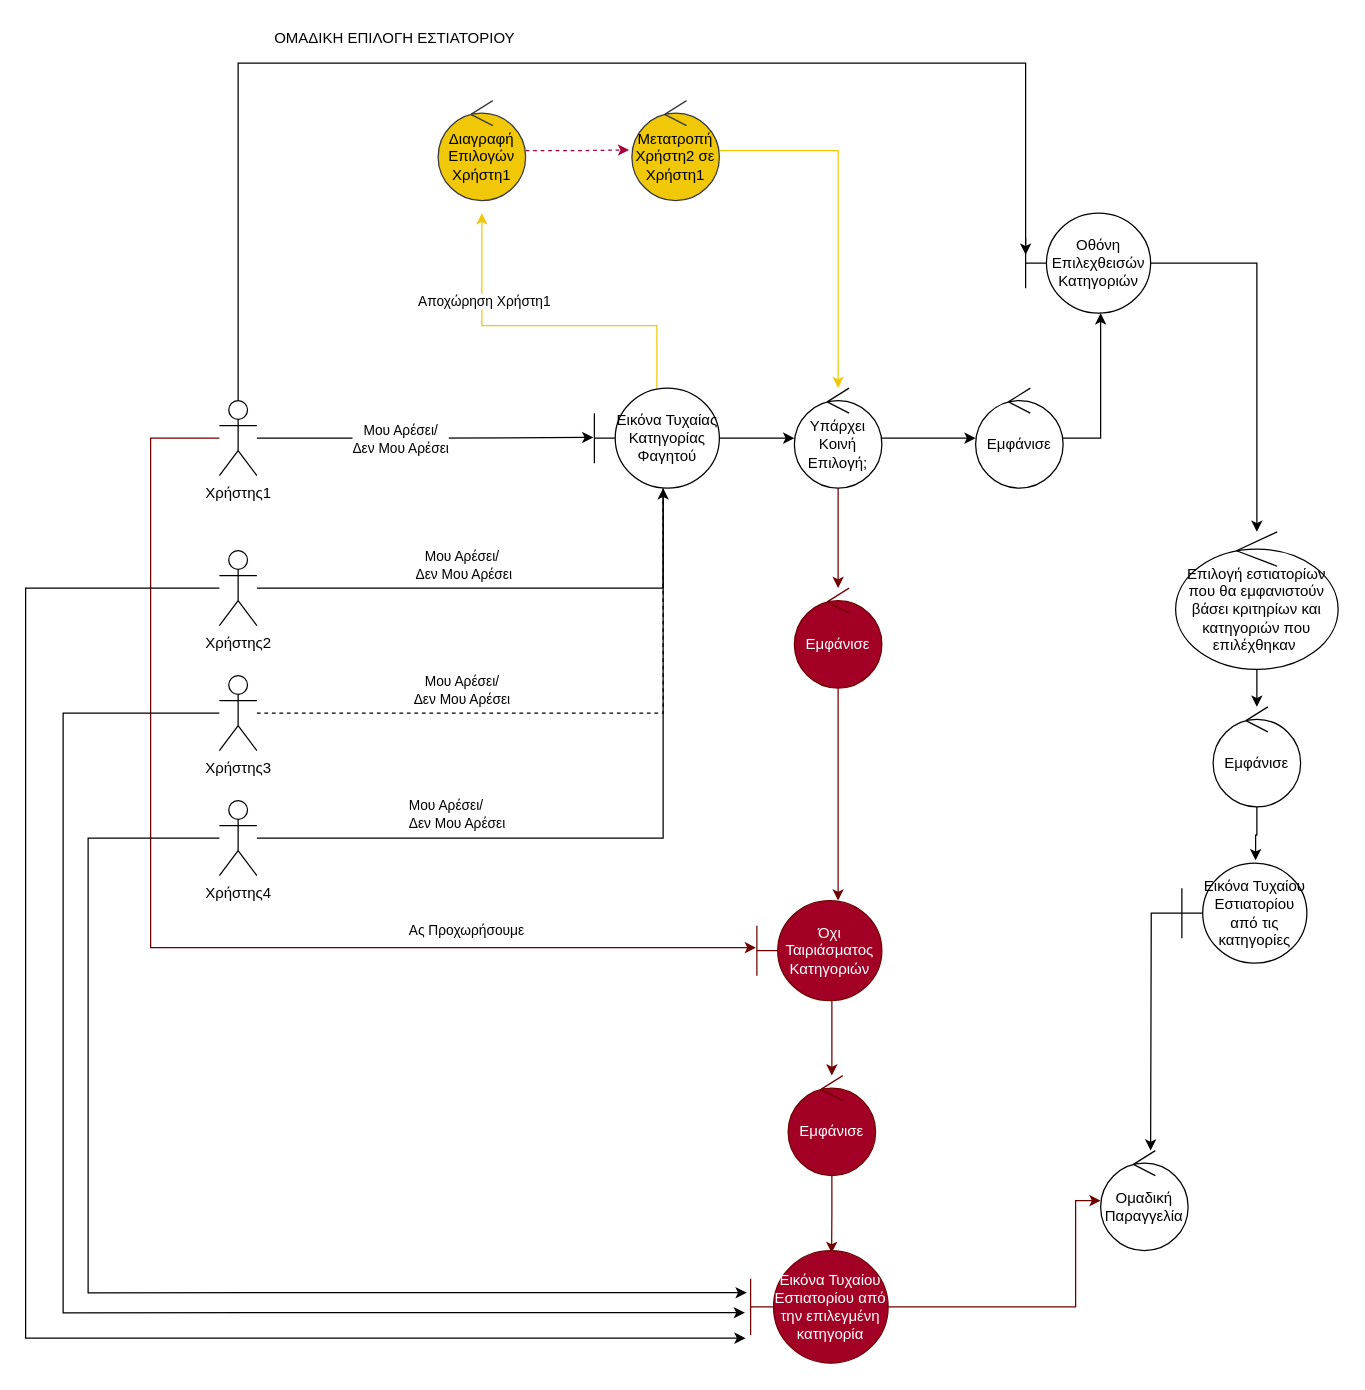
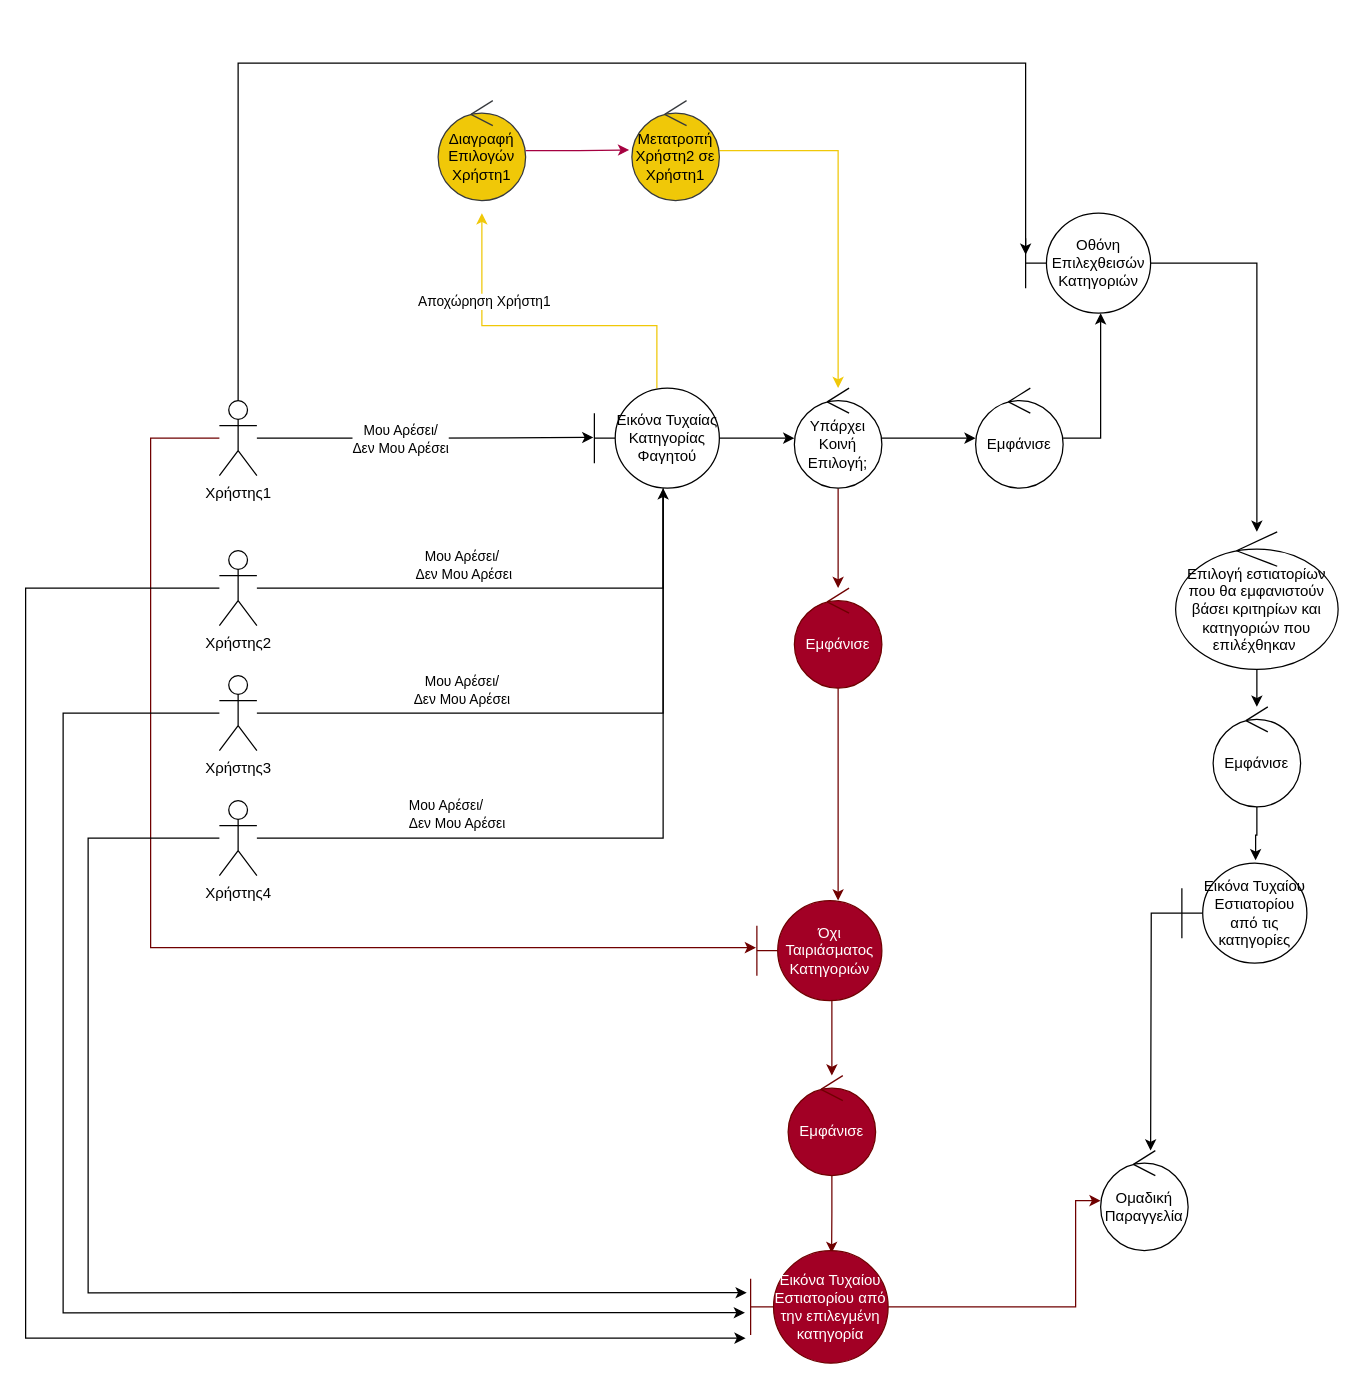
node "ΟΜΑΔΙΚΗ ΕΠΙΛΟΓΗ ΕΣΤΙΑΤΟΡΙΟΥ": removed
edge "Διαγραφή Επιλογών Χρήστη1" -> "Μετατροπή Χρήστη2 σε Χρήστη1": style dashed -> solid
edge "Εικόνα Τυχαίας Κατηγορίας Φαγητού" -- "Χρήστης3": style dashed -> solid
node "Ας Προχωρήσουμε": removed
